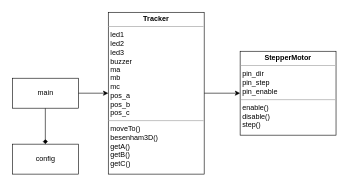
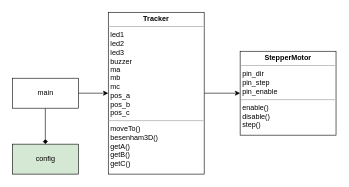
node "config": fillcolor #ffffff -> #d5e8d4
